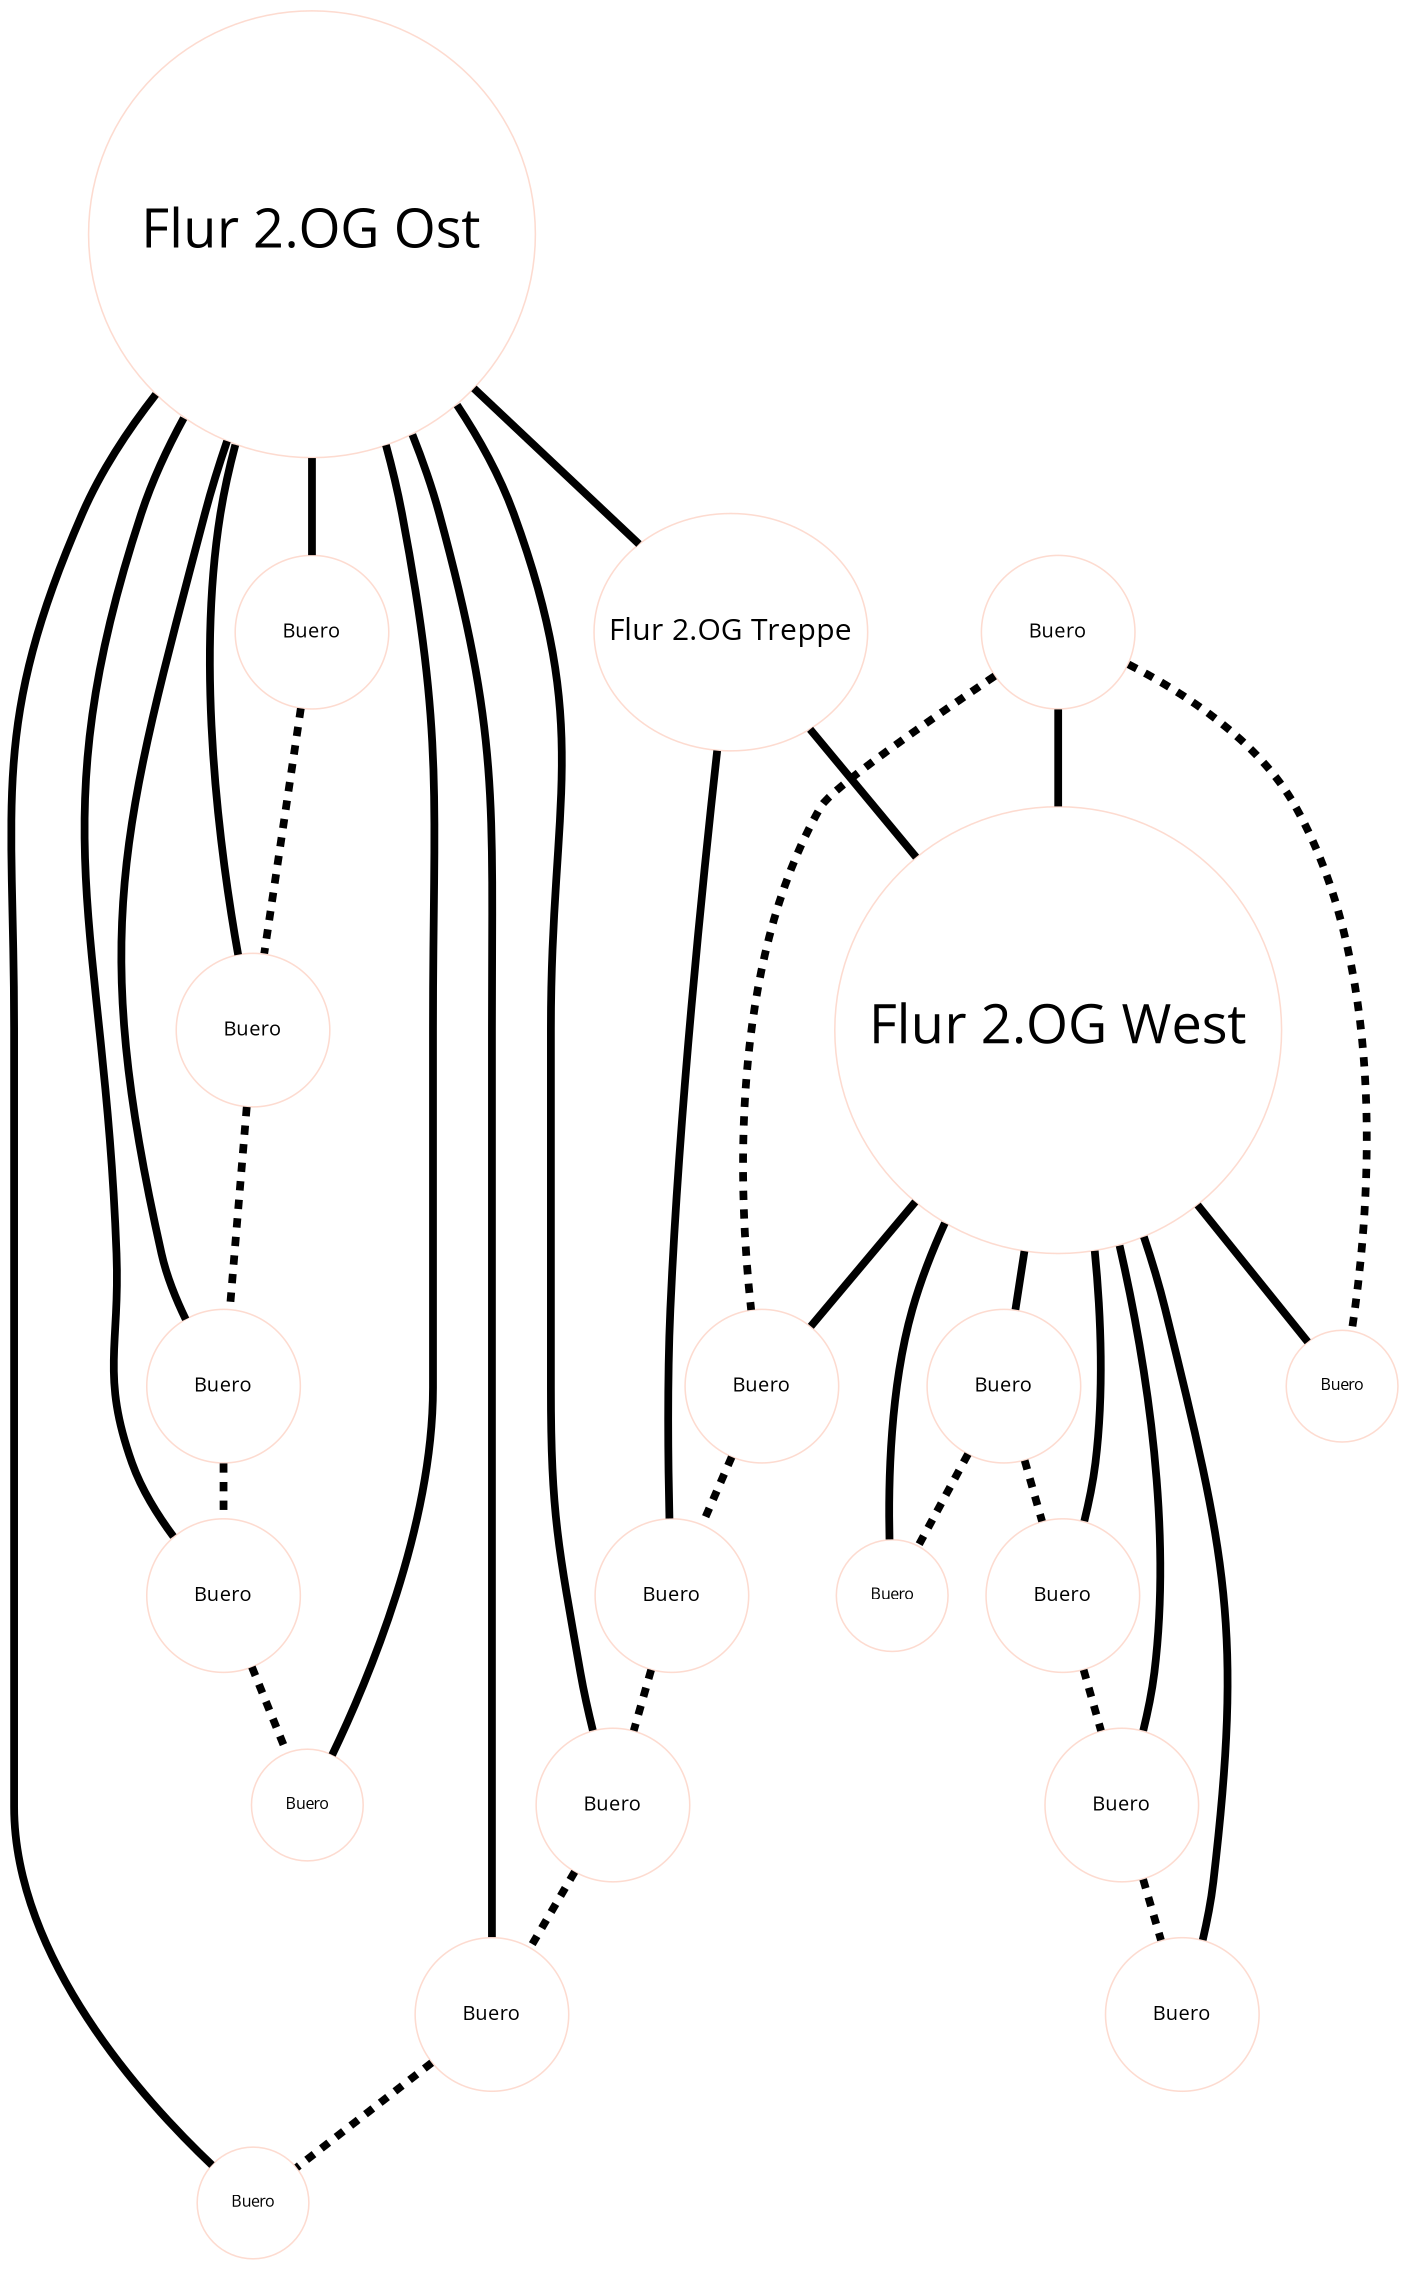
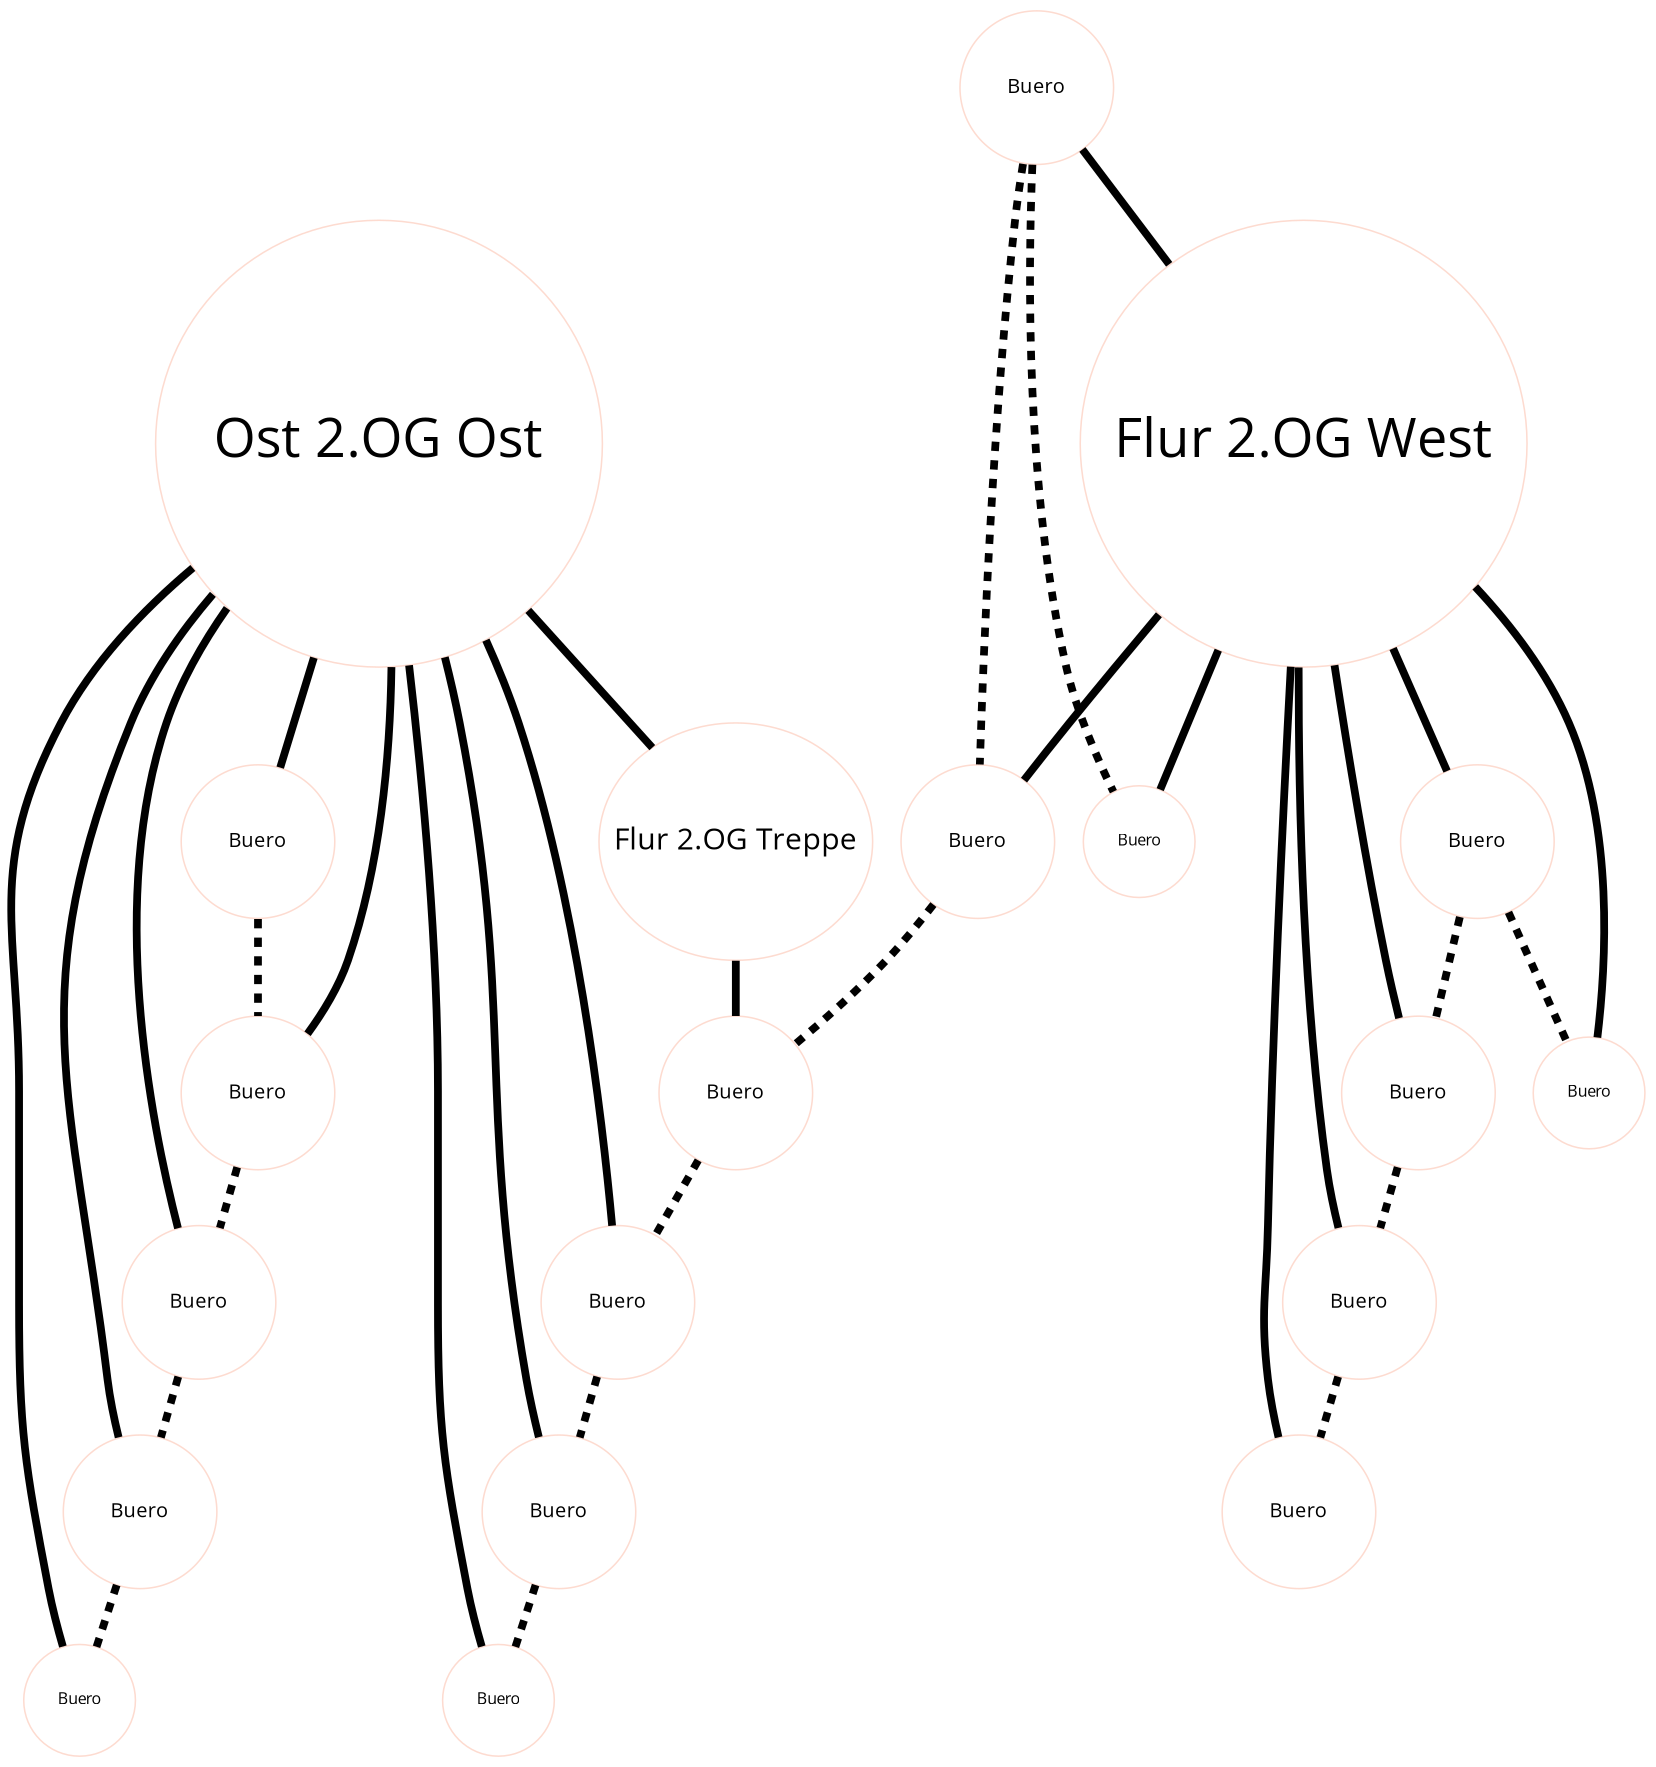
node "Flur 2.OG Ost": label "Flur 2.OG Ost" -> "Ost 2.OG Ost"
edge "Flur 2.OG Treppe" -- "Flur 2.OG West": removed
